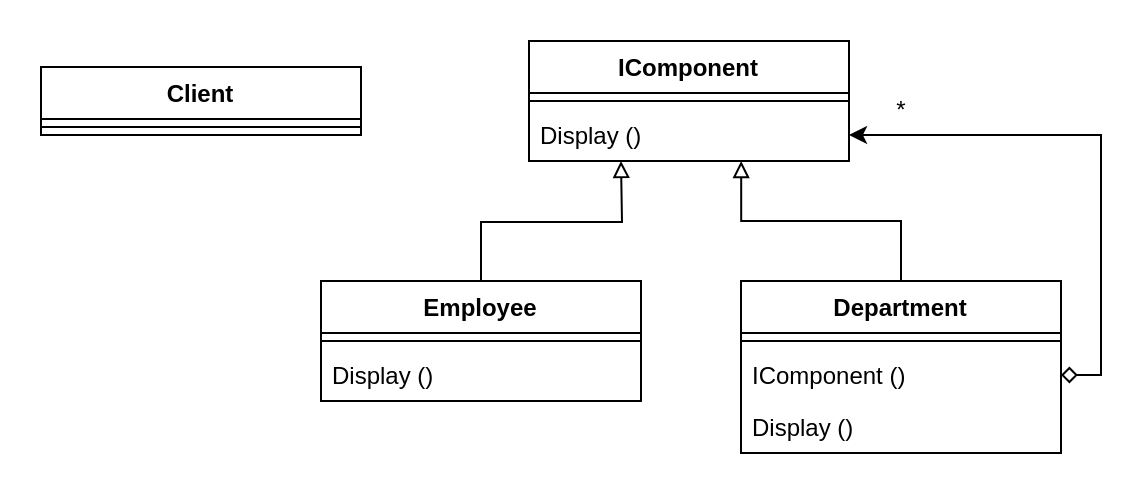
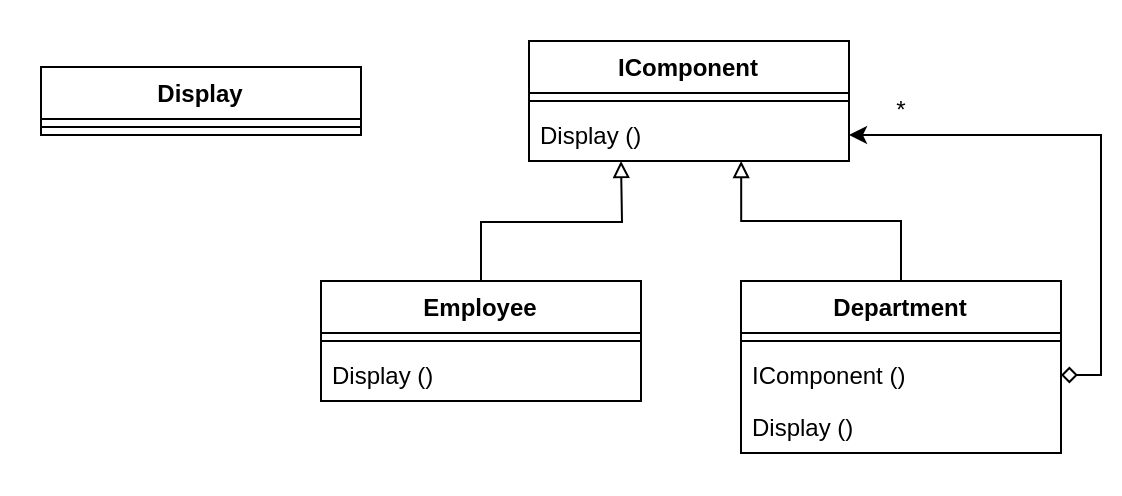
node "Client": label "Client" -> "Display"
